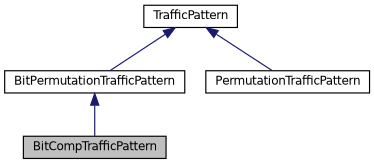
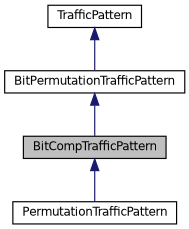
edge "PermutationTrafficPattern" -> "TrafficPattern": now "PermutationTrafficPattern" -> "BitCompTrafficPattern"
